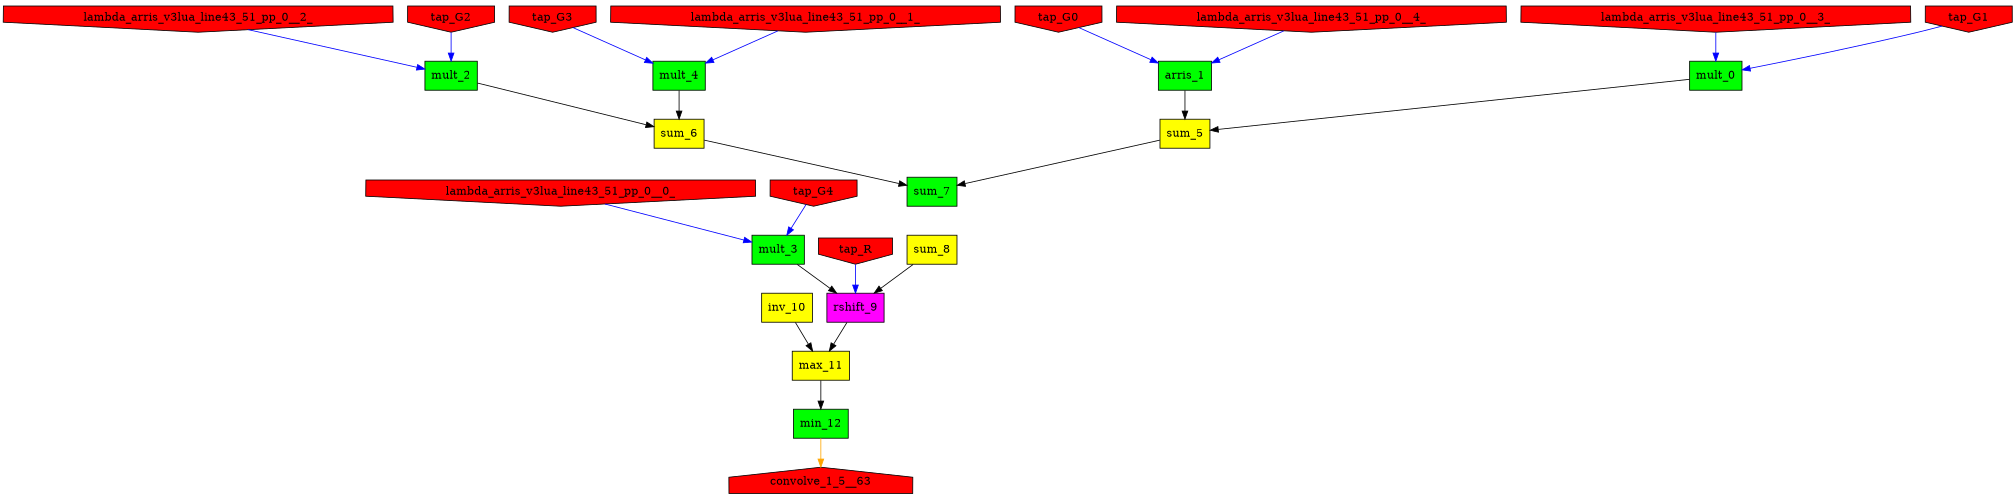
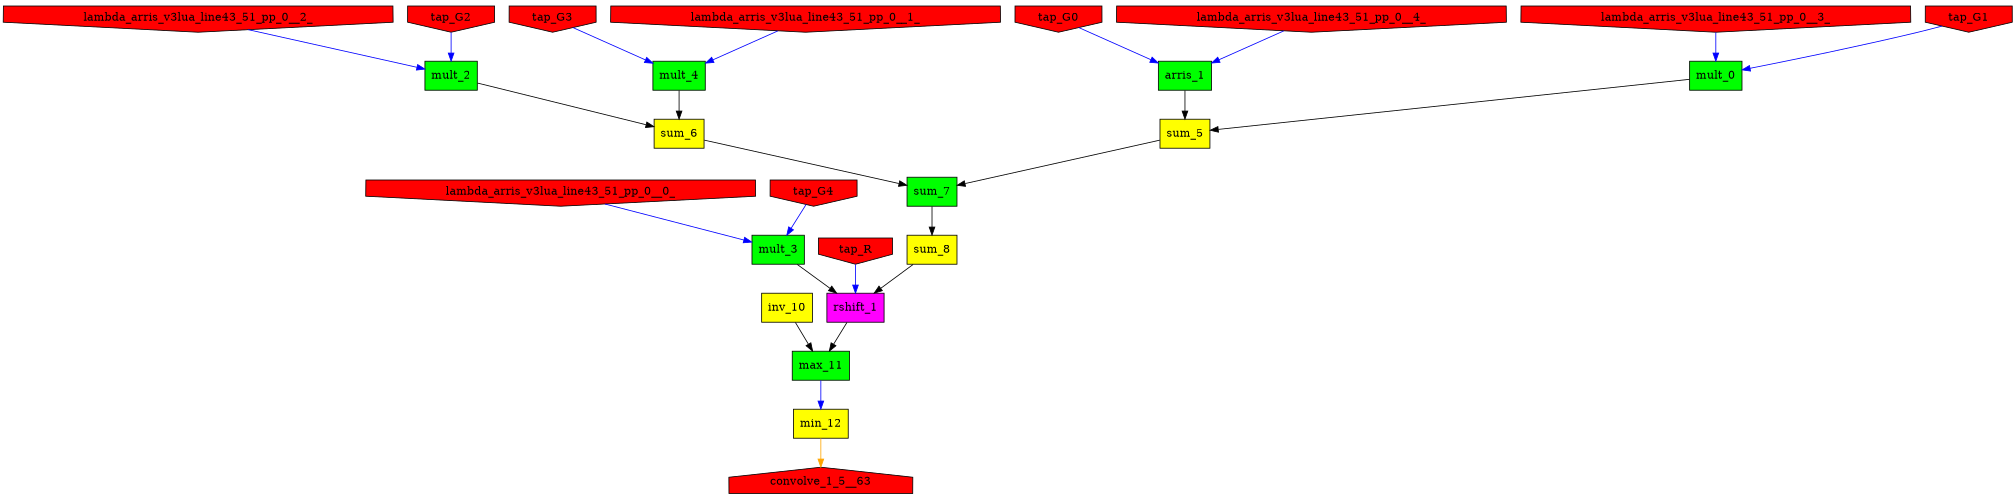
edge "sum_7" -> "sum_8": added
node "rshift_9": label "rshift_9" -> "rshift_1"
node "max_11": fillcolor yellow -> green
edge "max_11" -> "min_12": color black -> blue
node "min_12": fillcolor green -> yellow
